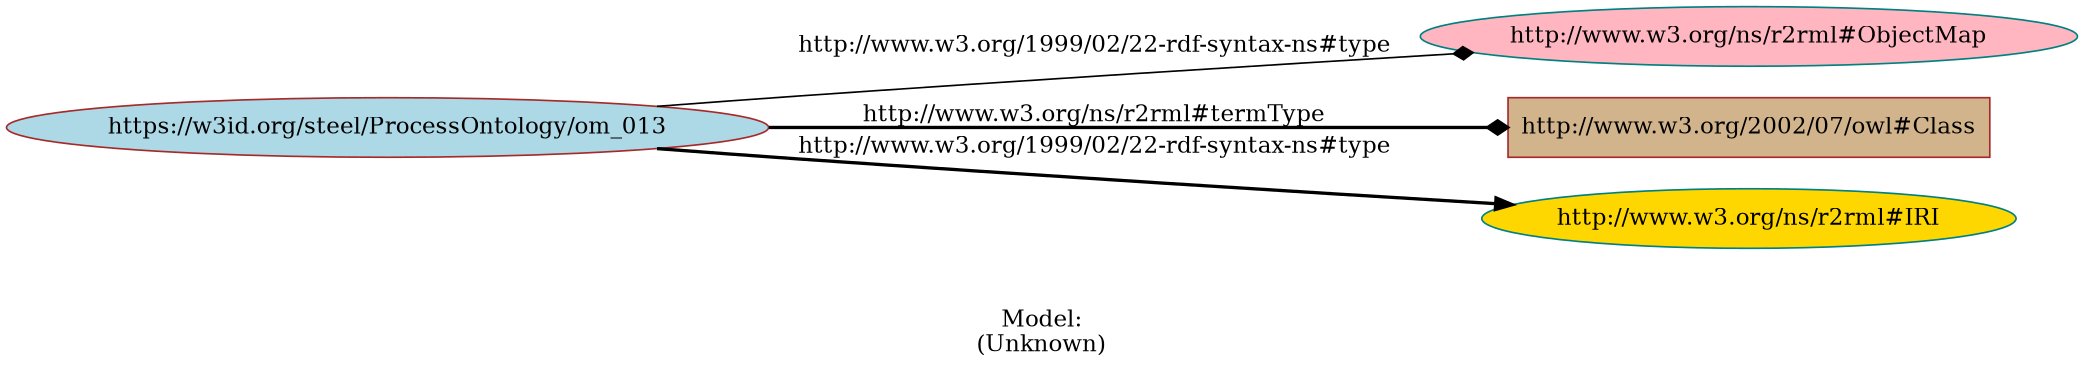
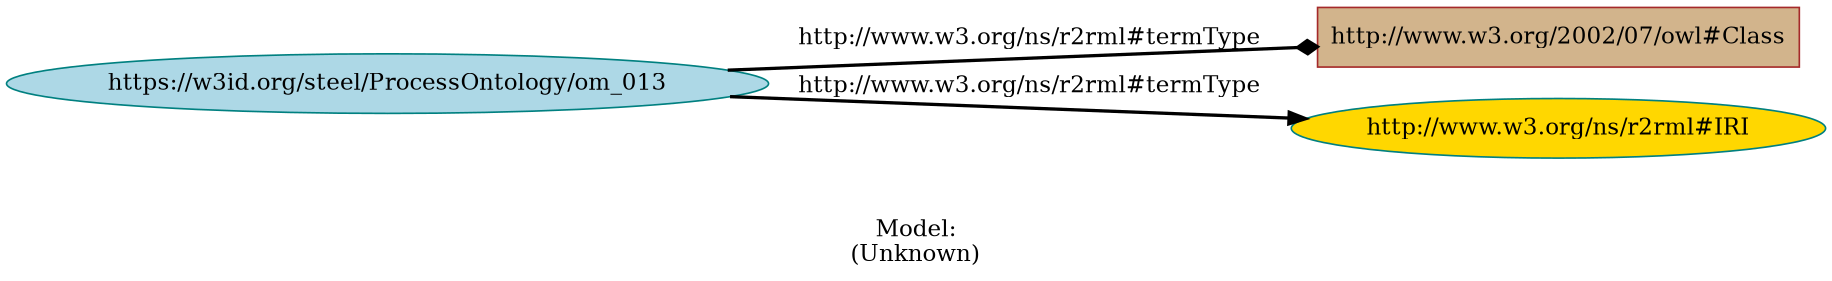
node "http://www.w3.org/ns/r2rml#ObjectMap": removed
node "https://w3id.org/steel/ProcessOntology/om_013": color brown -> teal
edge "https://w3id.org/steel/ProcessOntology/om_013" -> "http://www.w3.org/ns/r2rml#IRI": label "http://www.w3.org/1999/02/22-rdf-syntax-ns#type" -> "http://www.w3.org/ns/r2rml#termType"
